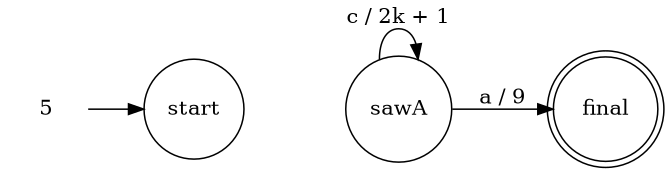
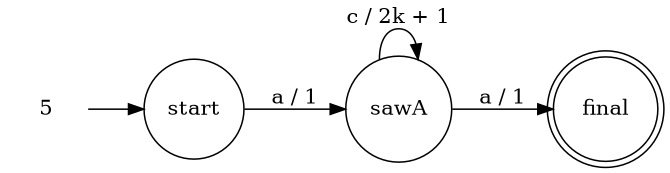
edge "sawA" -> "final": label "a / 9" -> "a / 1"
edge "start" -> "sawA": added, label "a / 1"
